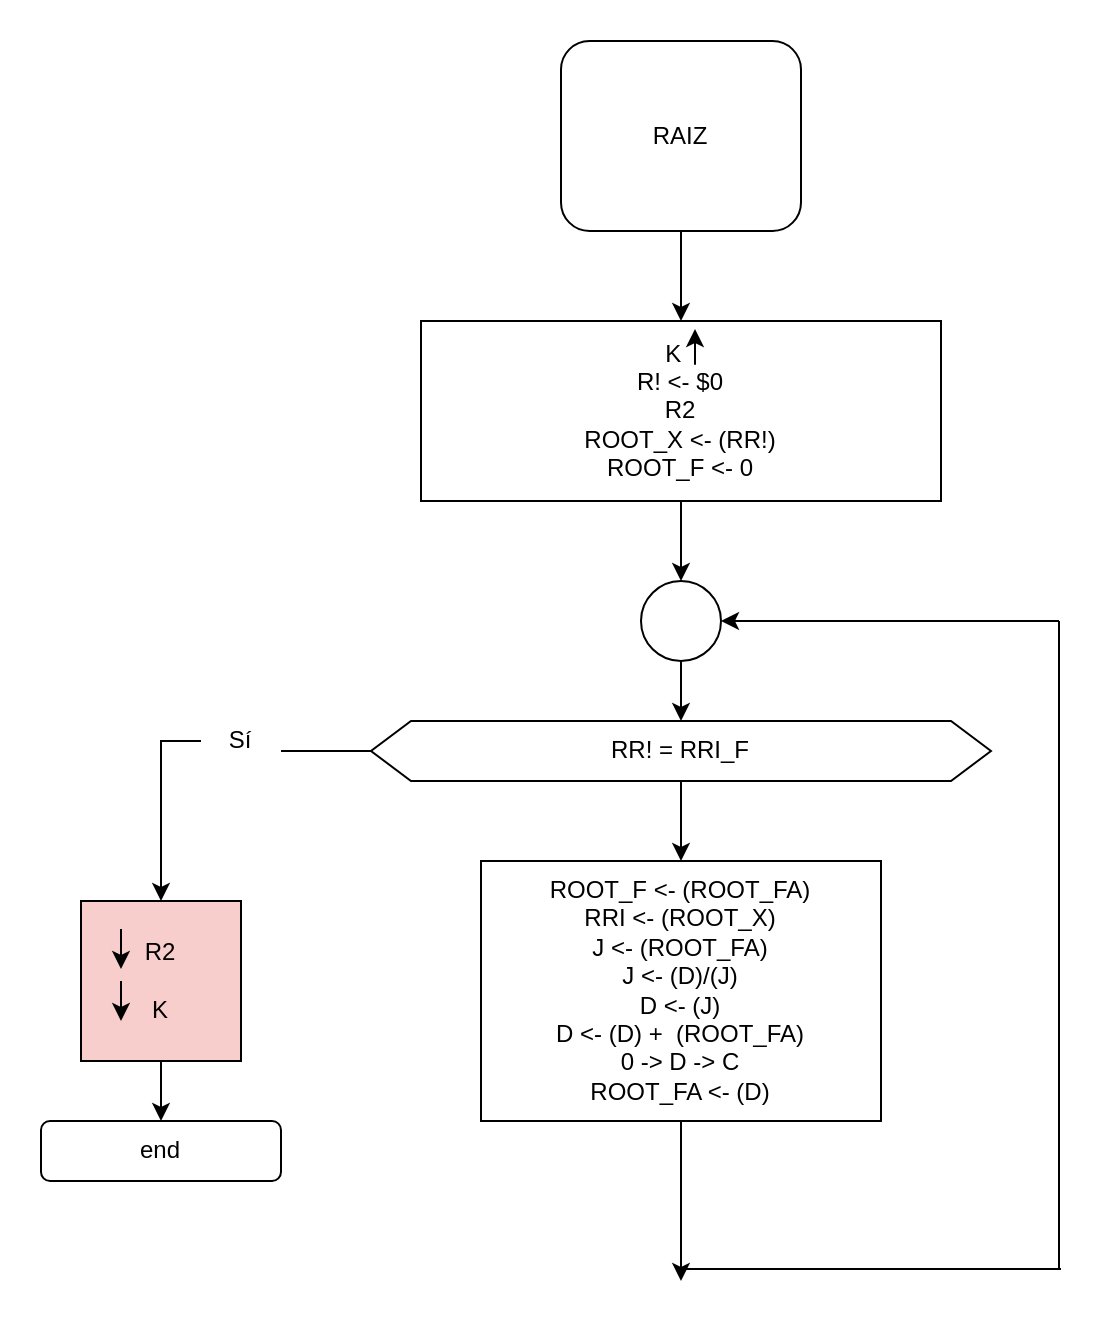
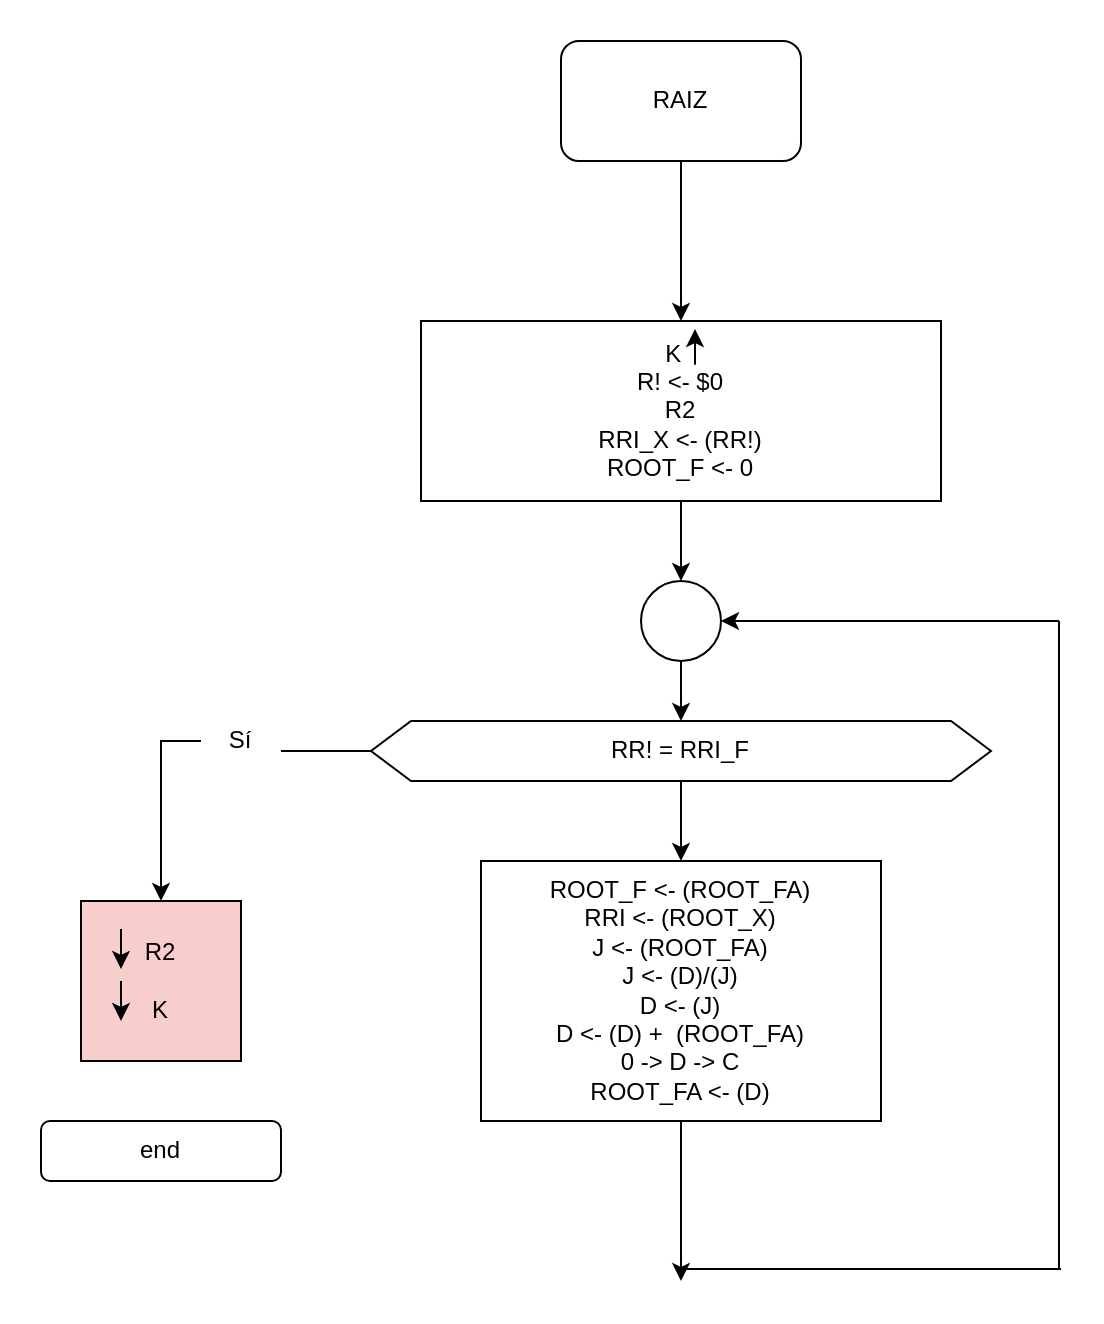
node "RAIZ": size 240x190 -> 240x120
node "K R! <- $0 R2 ROOT_X <- (RR!) ROOT_F <- 0": label "K R! <- $0 R2 ROOT_X <- (RR!) ROOT_F <- 0" -> "K R! <- $0 R2 RRI_X <- (RR!) ROOT_F <- 0"
edge "R2 K" -> "end": removed
